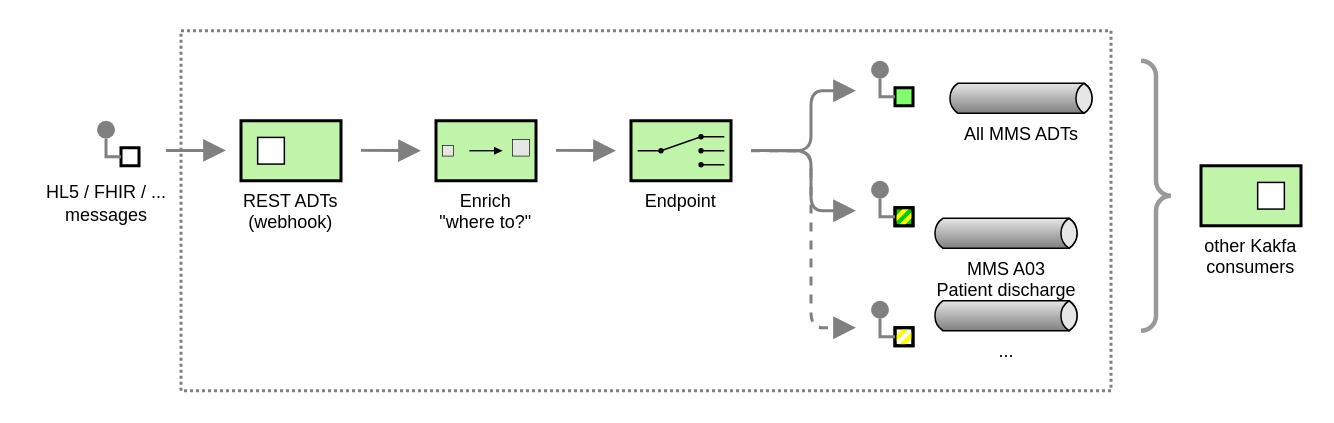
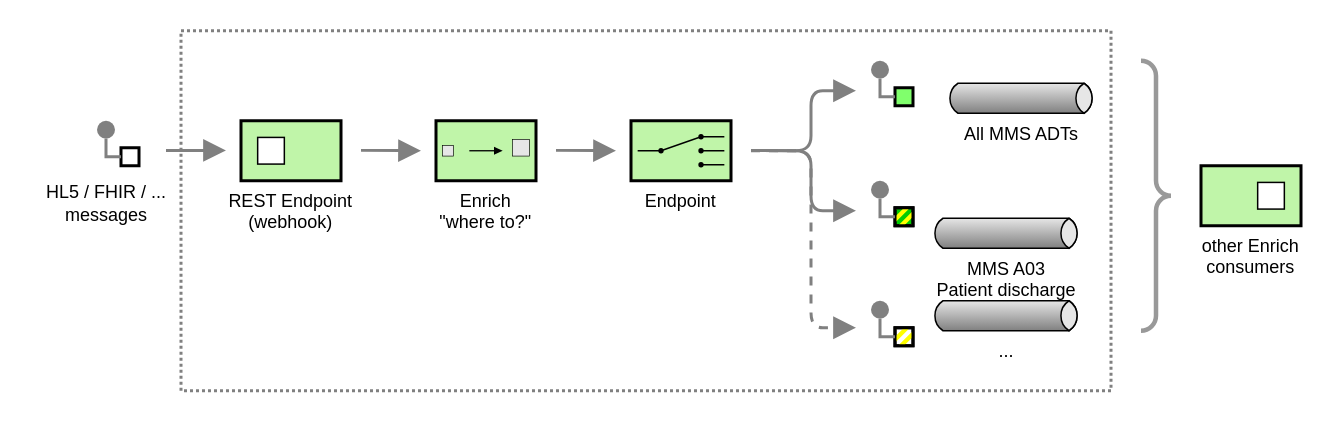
node "REST ADTs (webhook)": label "REST ADTs (webhook)" -> "REST Endpoint (webhook)"
node "other Kakfa consumers": label "other Kakfa consumers" -> "other Enrich consumers"
